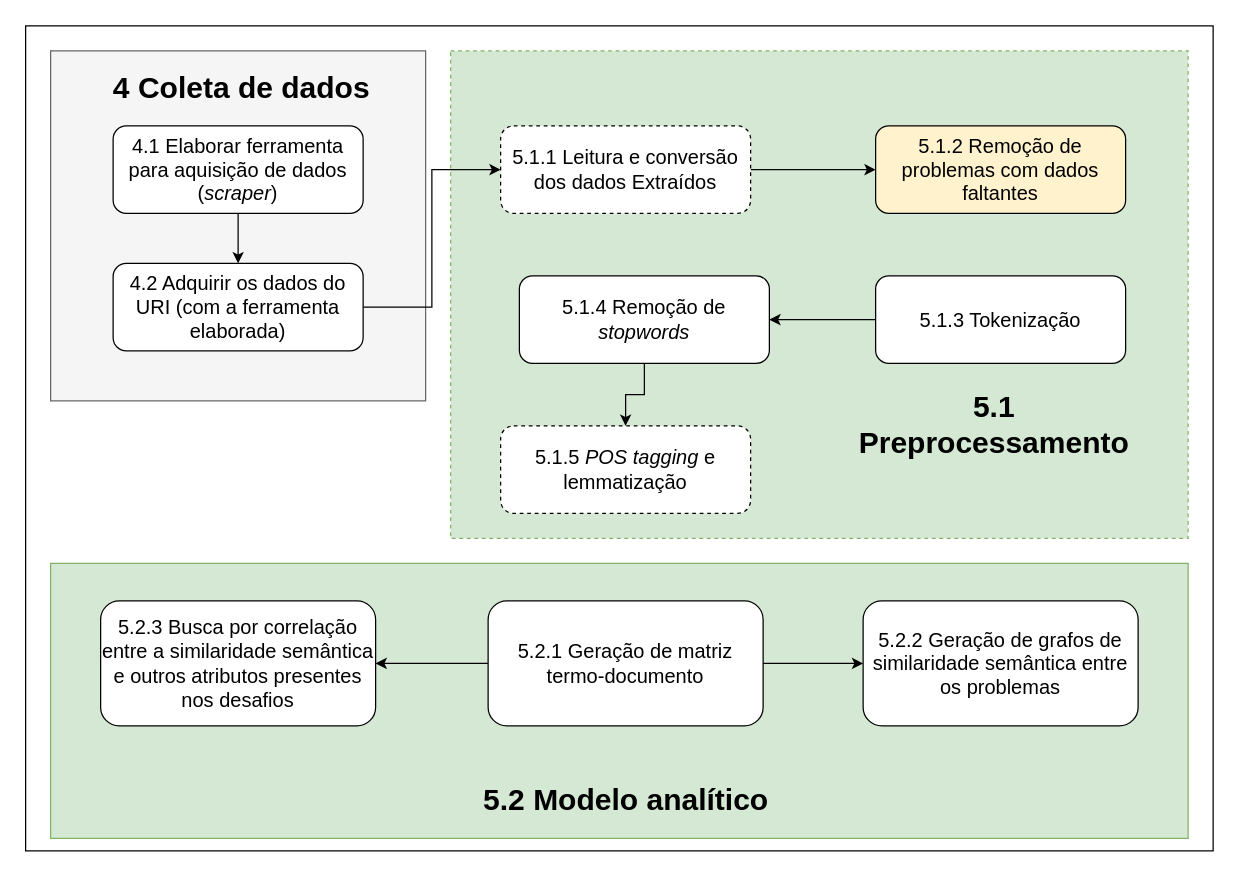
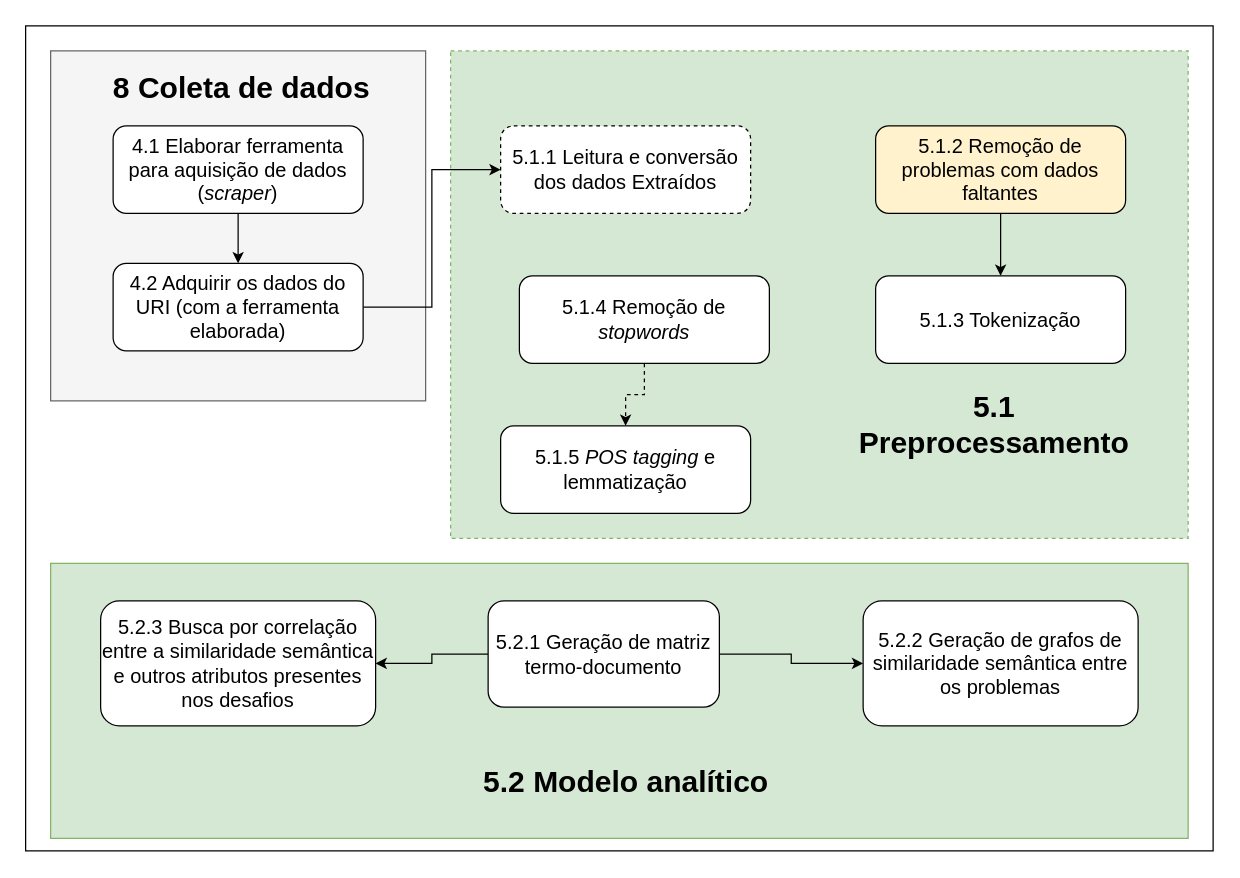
node "4 Coleta de dados": label "4 Coleta de dados" -> "8 Coleta de dados"
edge "5.1.1 Leitura e conversão dos dados Extraídos" -> "5.1.2 Remoção de problemas com dados faltantes": removed
edge "5.1.2 Remoção de problemas com dados faltantes" -> "5.1.3 Tokenização": added
edge "5.1.3 Tokenização" -> "5.1.4 Remoção de stopwords": removed
edge "5.1.4 Remoção de stopwords" -> "5.1.5 POS tagging e lemmatização": style solid -> dashed
node "5.1.5 POS tagging e lemmatização": style dashed -> solid
node "5.2.1 Geração de matriz termo-documento": size 275x125 -> 231x106
node "5.2 Modelo analítico": moved (626, 801) -> (626, 782)
